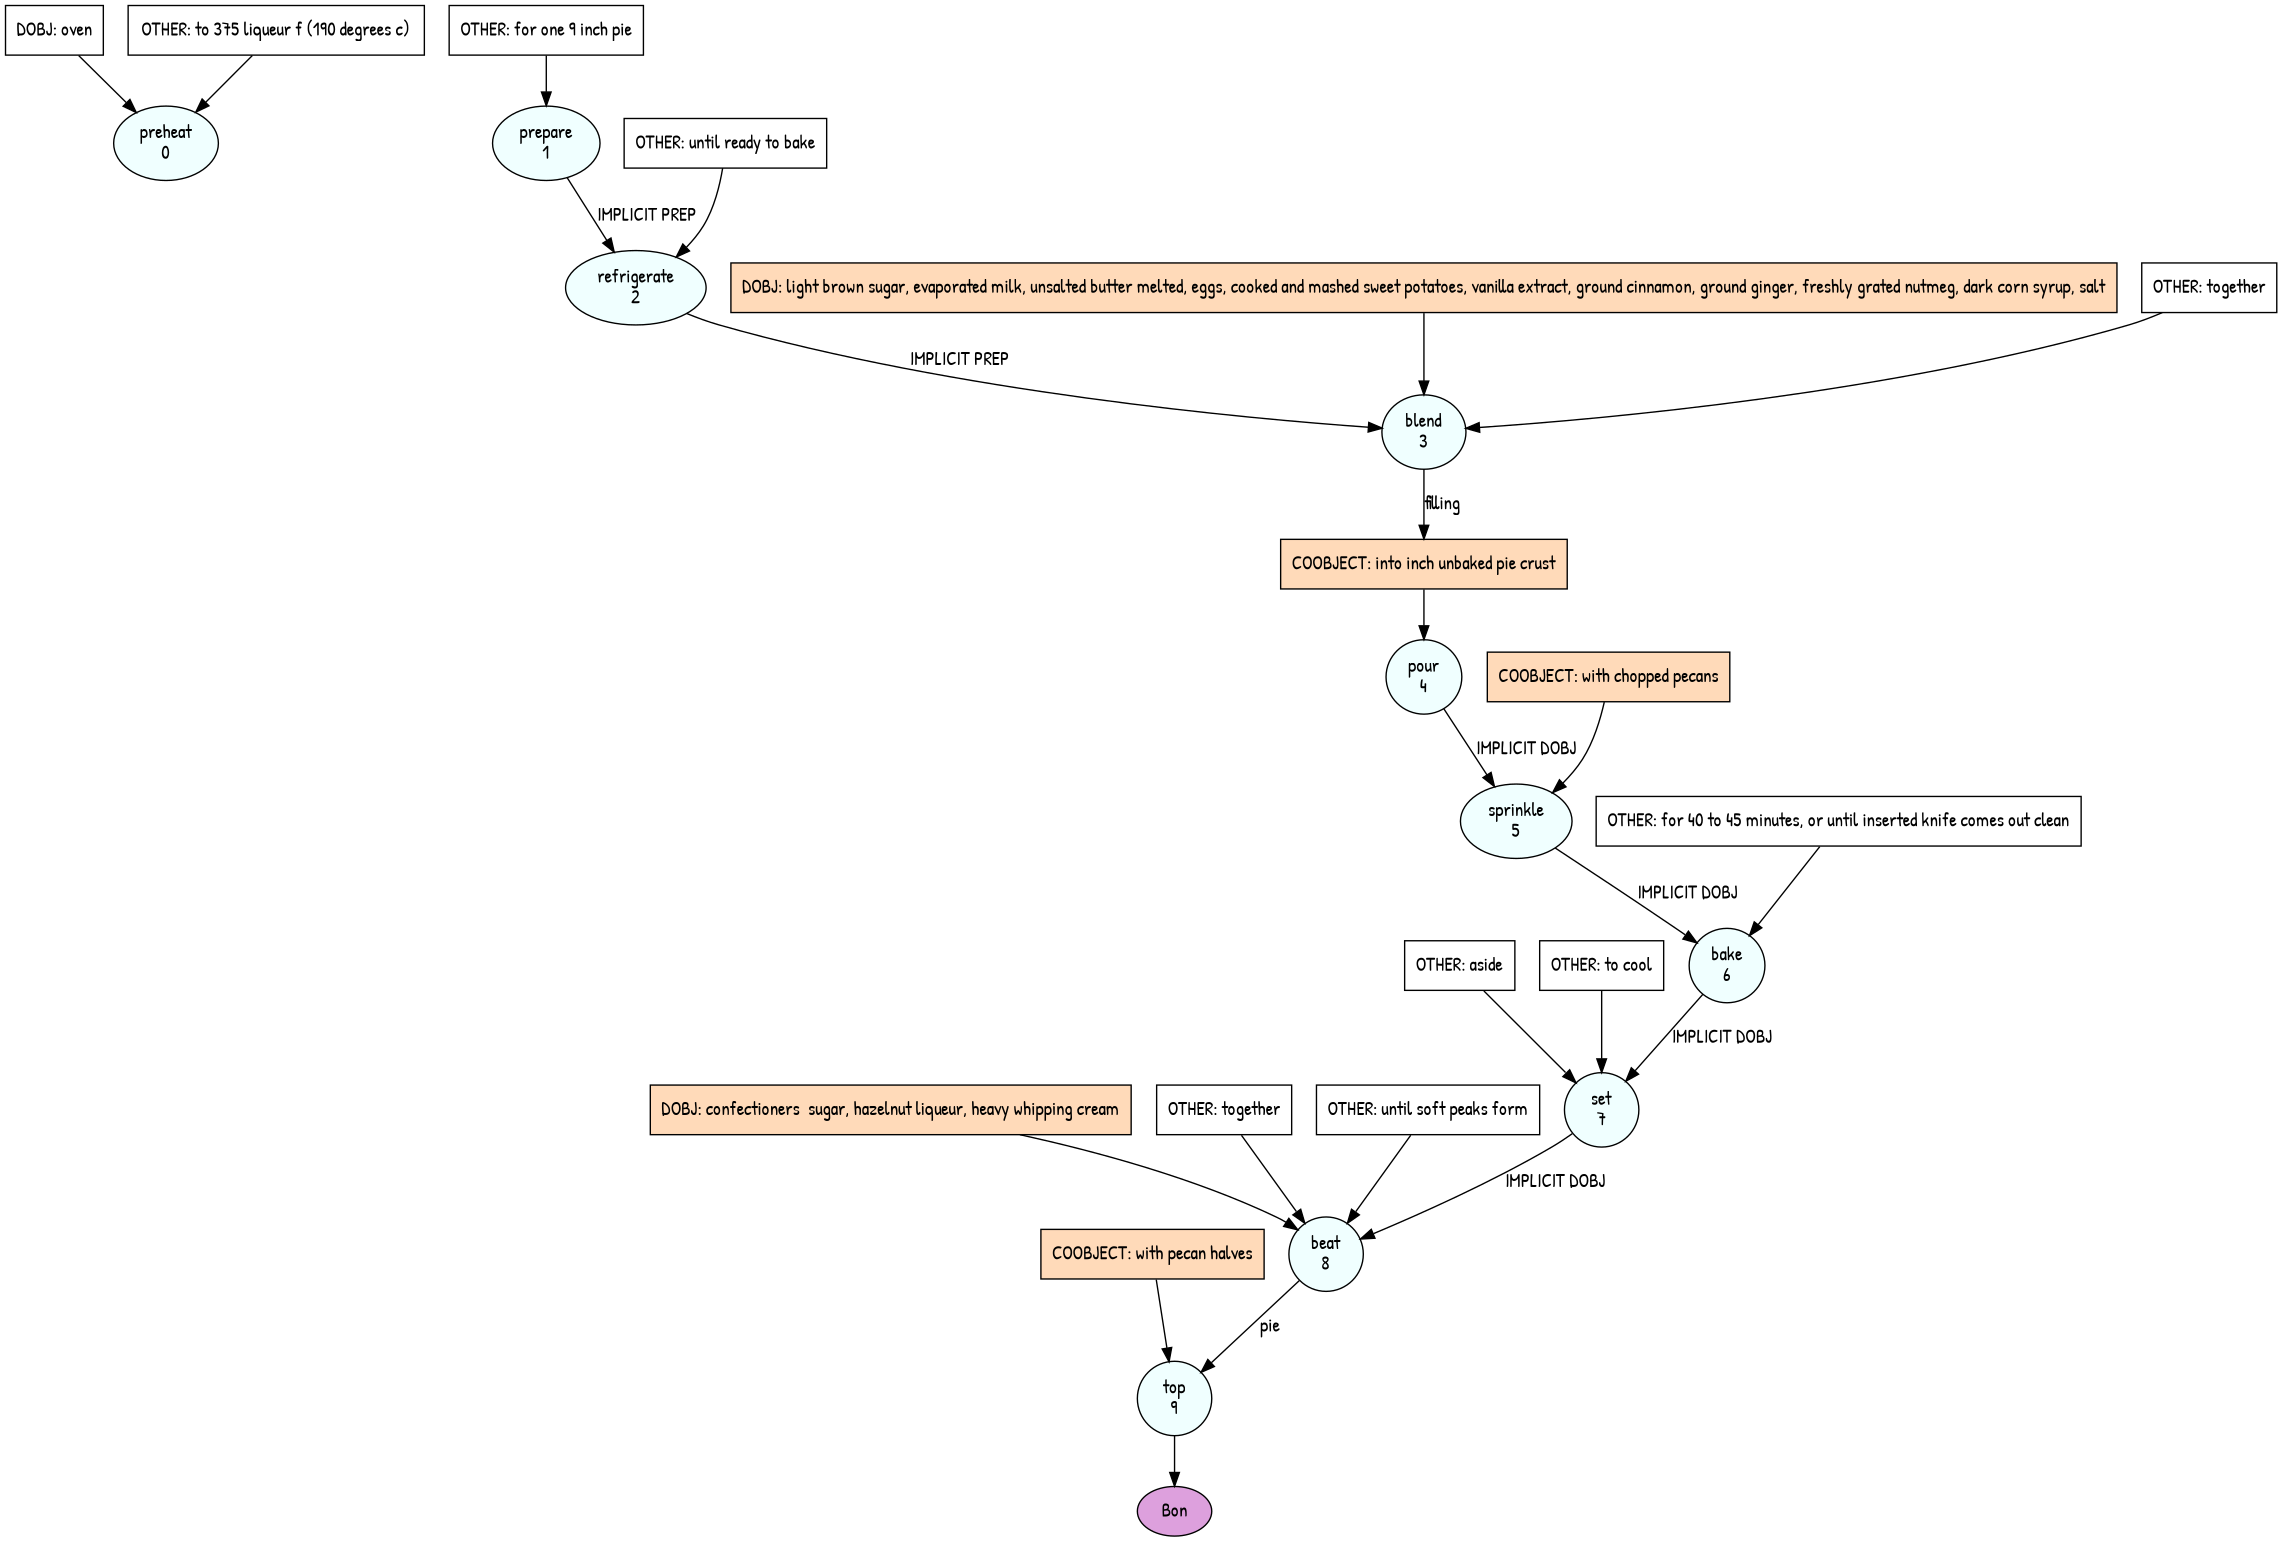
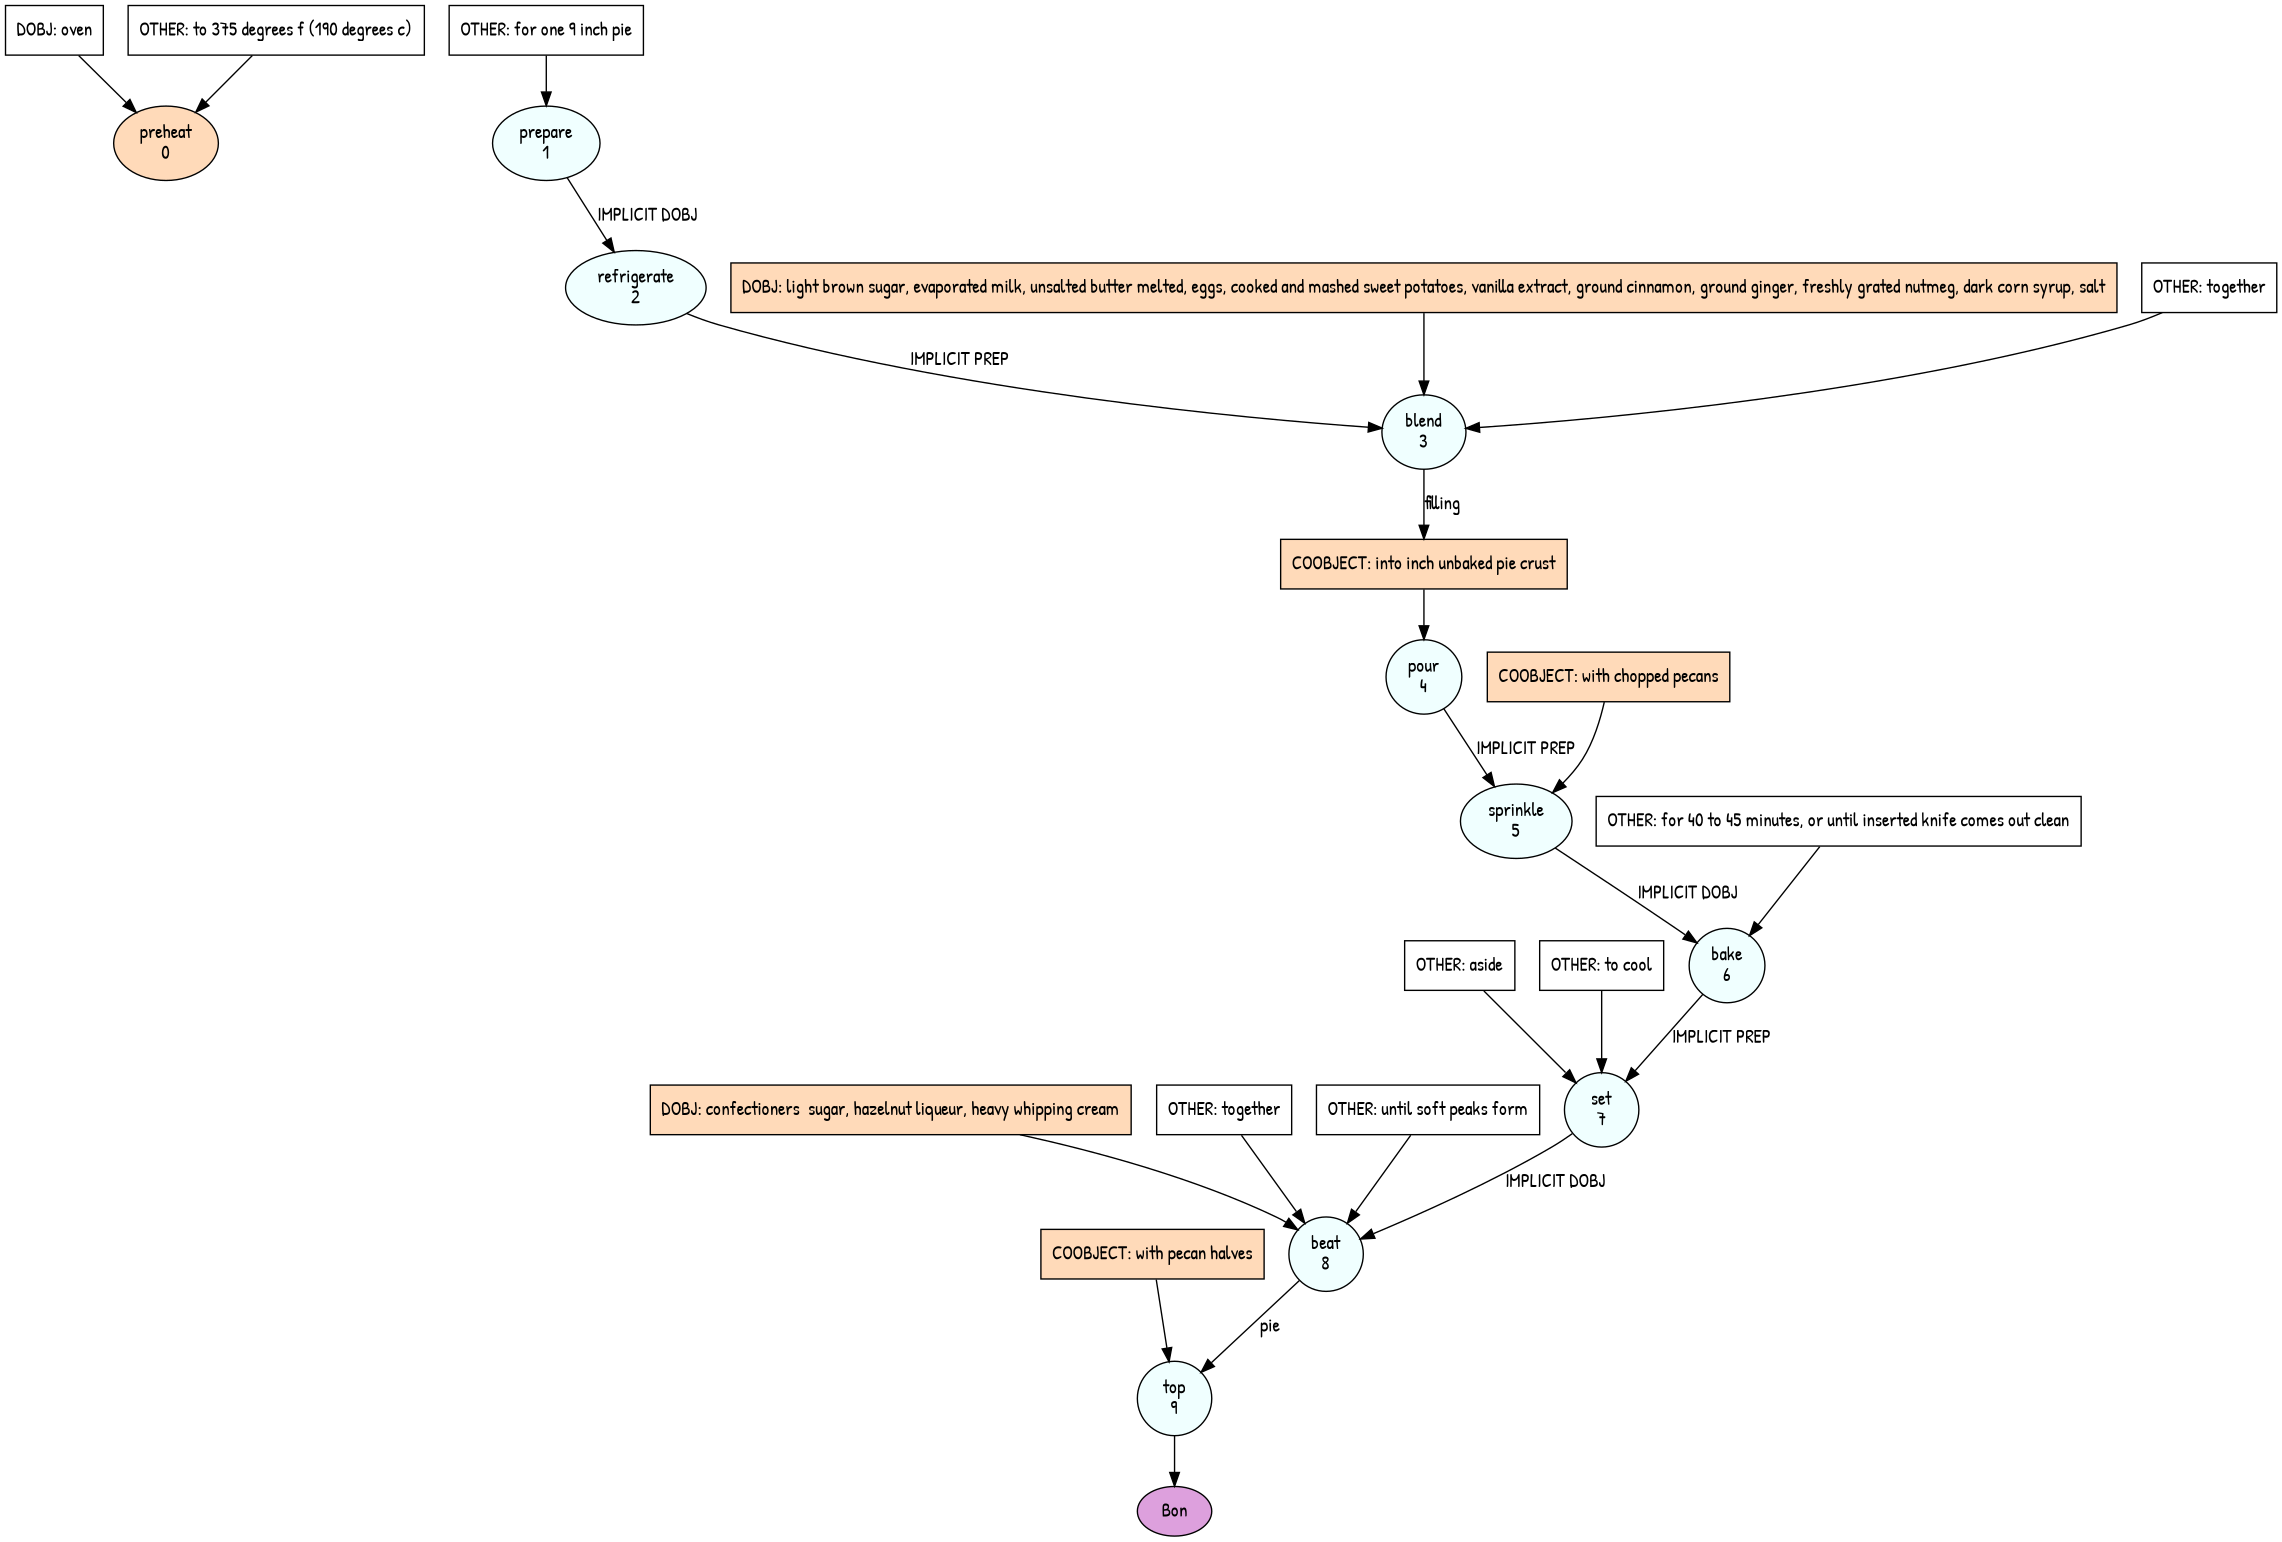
node "OTHER: to 375 liqueur f (190 degrees c)": label "OTHER: to 375 liqueur f (190 degrees c)" -> "OTHER: to 375 degrees f (190 degrees c)"
node "preheat 0": fillcolor azure -> peachpuff
node "OTHER: until ready to bake": removed
edge "prepare 1" -> "refrigerate 2": label "IMPLICIT PREP" -> "IMPLICIT DOBJ"
edge "pour 4" -> "sprinkle 5": label "IMPLICIT DOBJ" -> "IMPLICIT PREP"
edge "bake 6" -> "set 7": label "IMPLICIT DOBJ" -> "IMPLICIT PREP"
